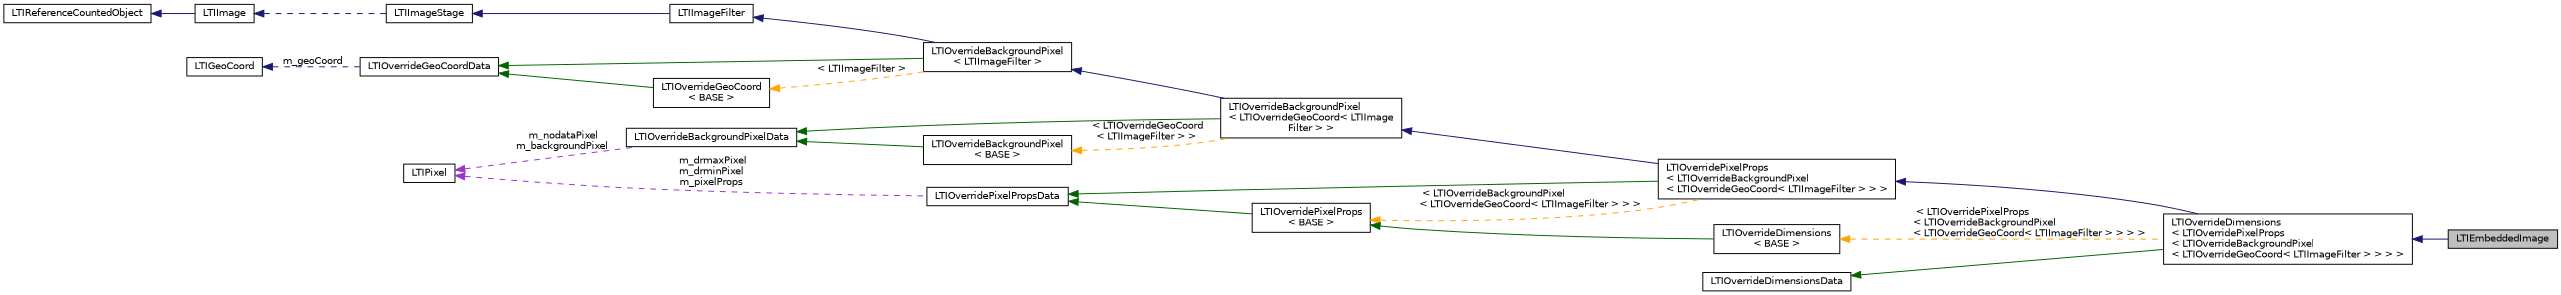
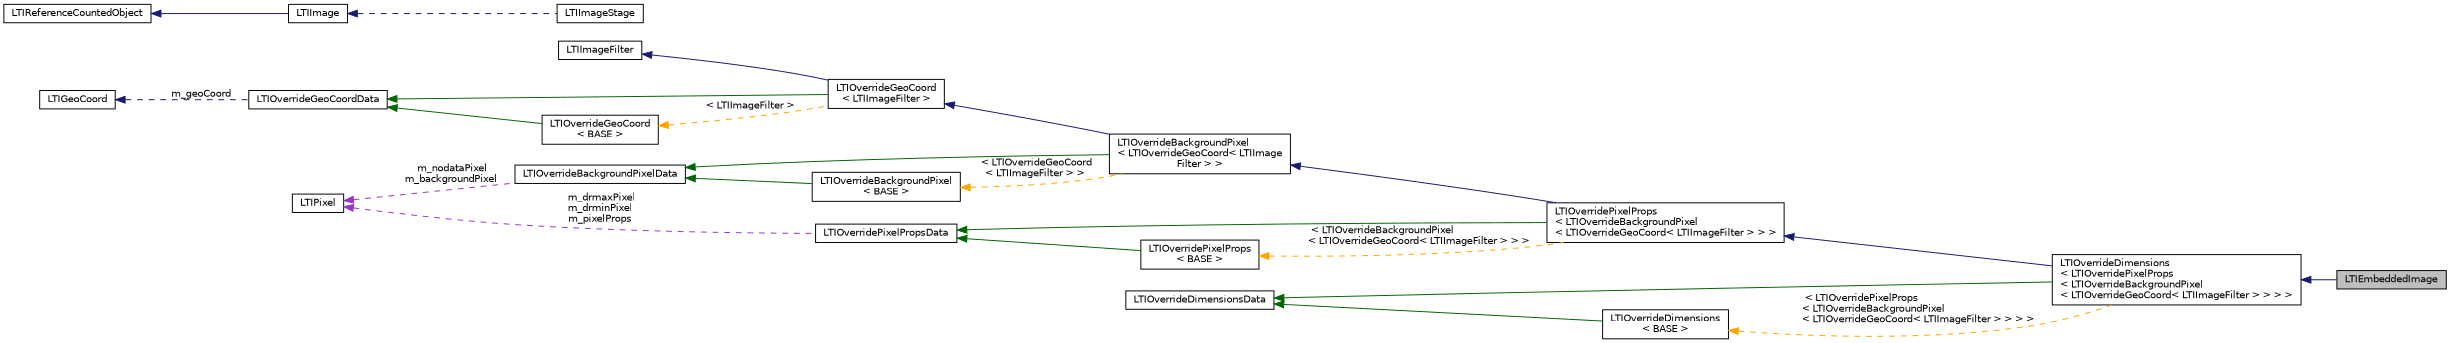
edge "LTIImageFilter" -> "LTIImageStage": removed
node "LTIOverrideBackgroundPixel < LTIImageFilter >": label "LTIOverrideBackgroundPixel < LTIImageFilter >" -> "LTIOverrideGeoCoord < LTIImageFilter >"
edge "LTIOverrideDimensions < BASE >" -> "LTIOverridePixelProps < BASE >": now "LTIOverrideDimensions < BASE >" -> "LTIOverrideDimensionsData"
